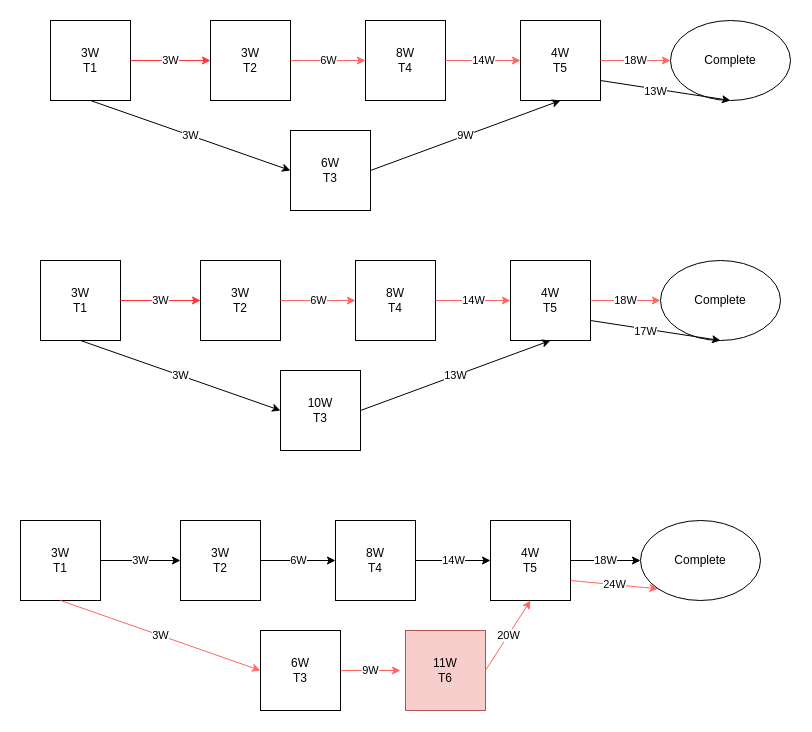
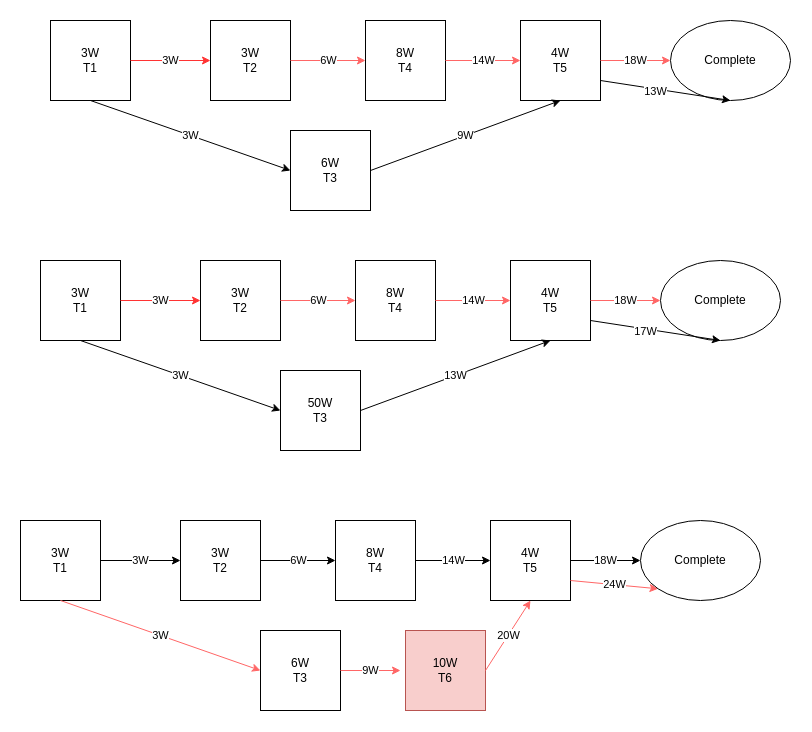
node "10W T3": label "10W T3" -> "50W T3"
node "11W T6": label "11W T6" -> "10W T6"
